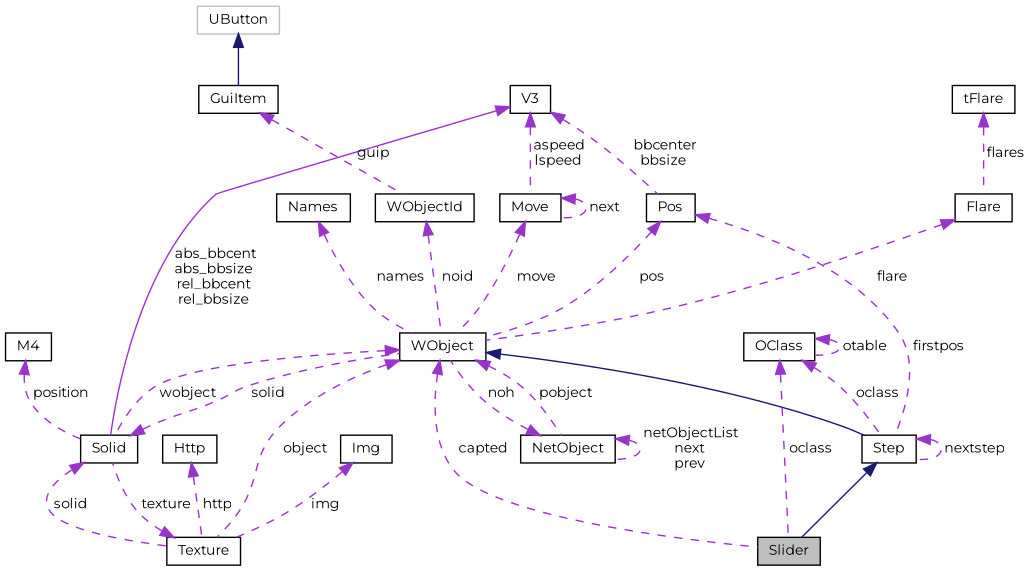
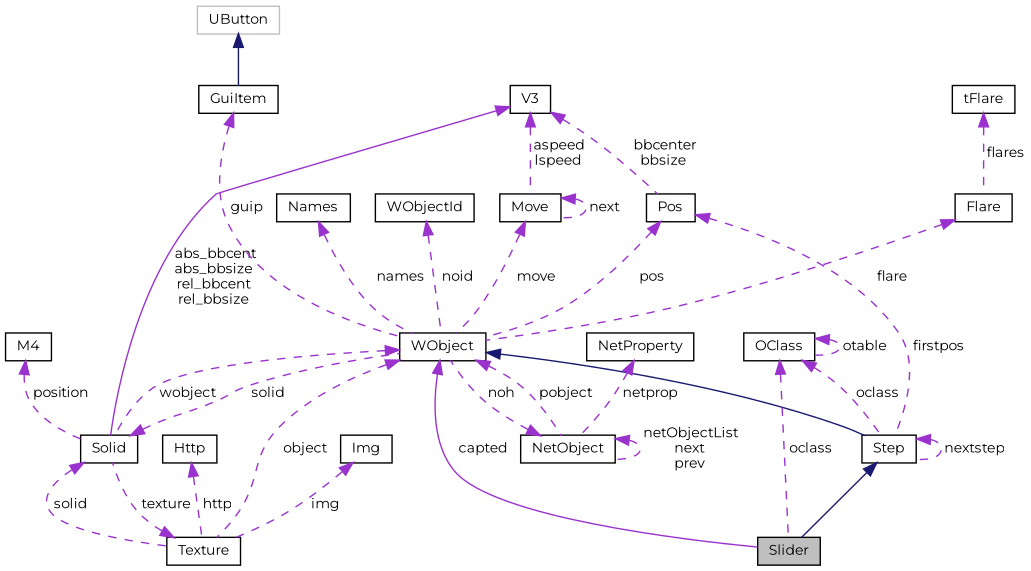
edge "WObjectId" -> "GuiItem": now "WObject" -> "GuiItem"
node "NetProperty": added
edge "Slider" -> "WObject": style dashed -> solid
